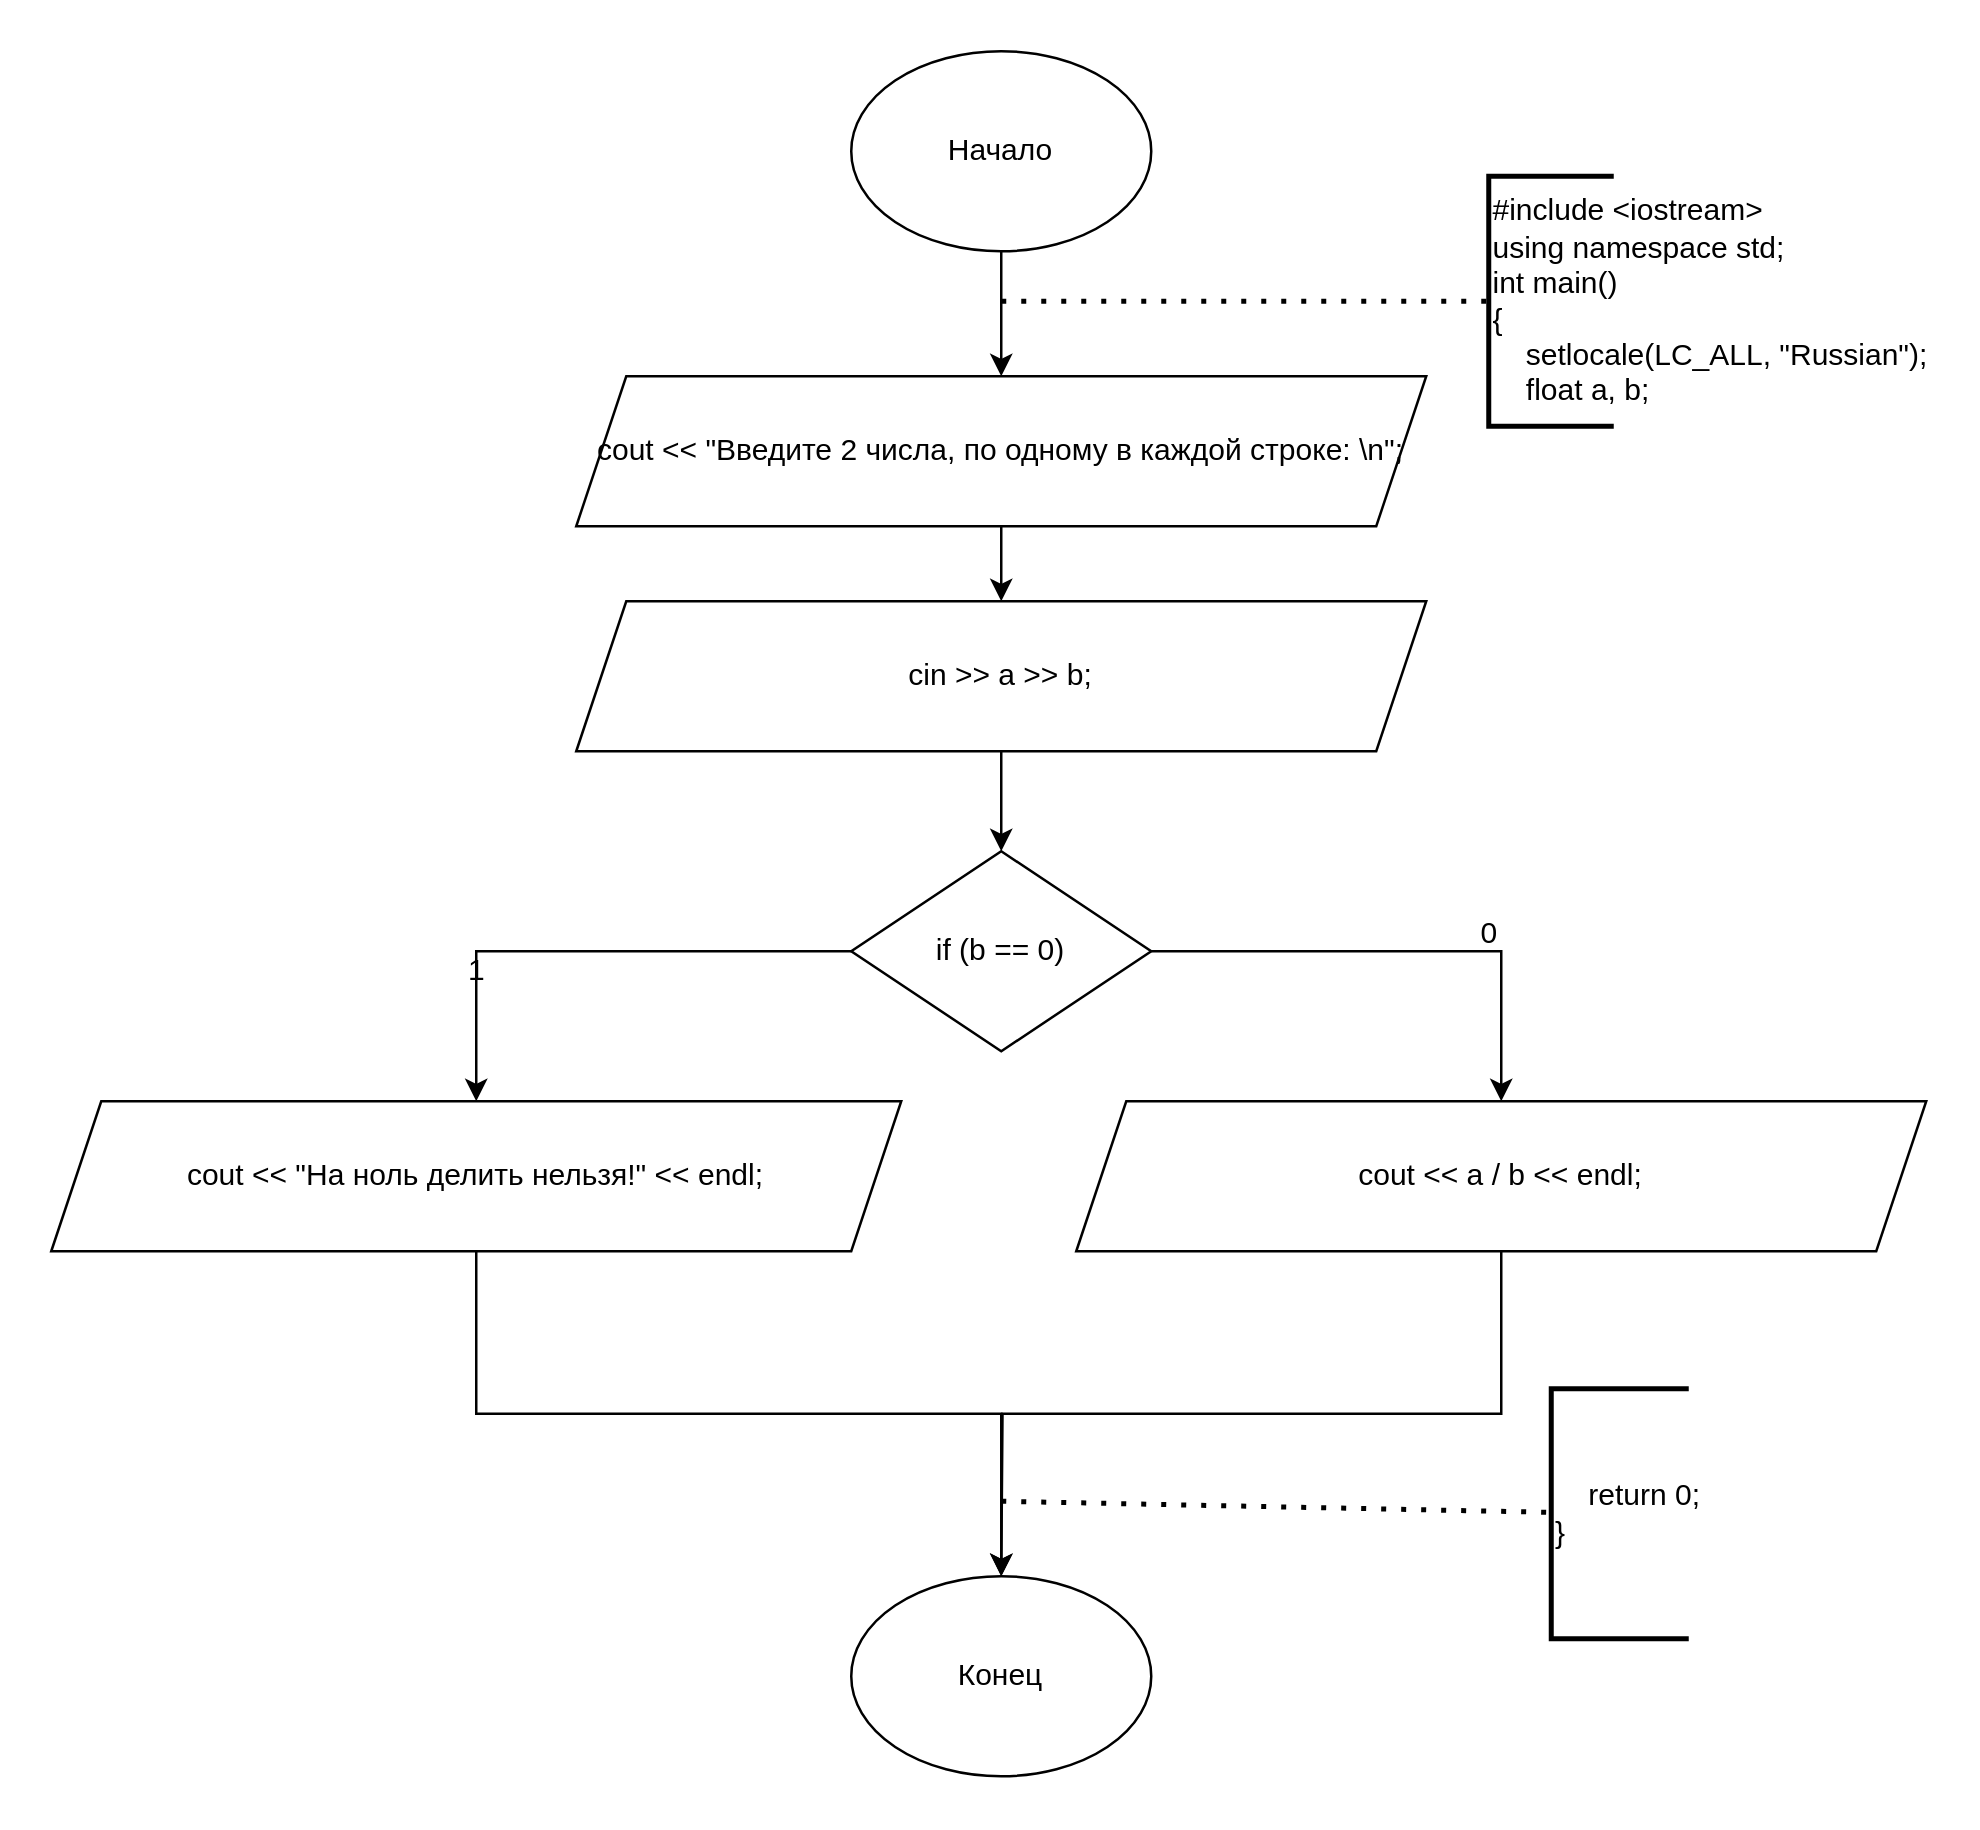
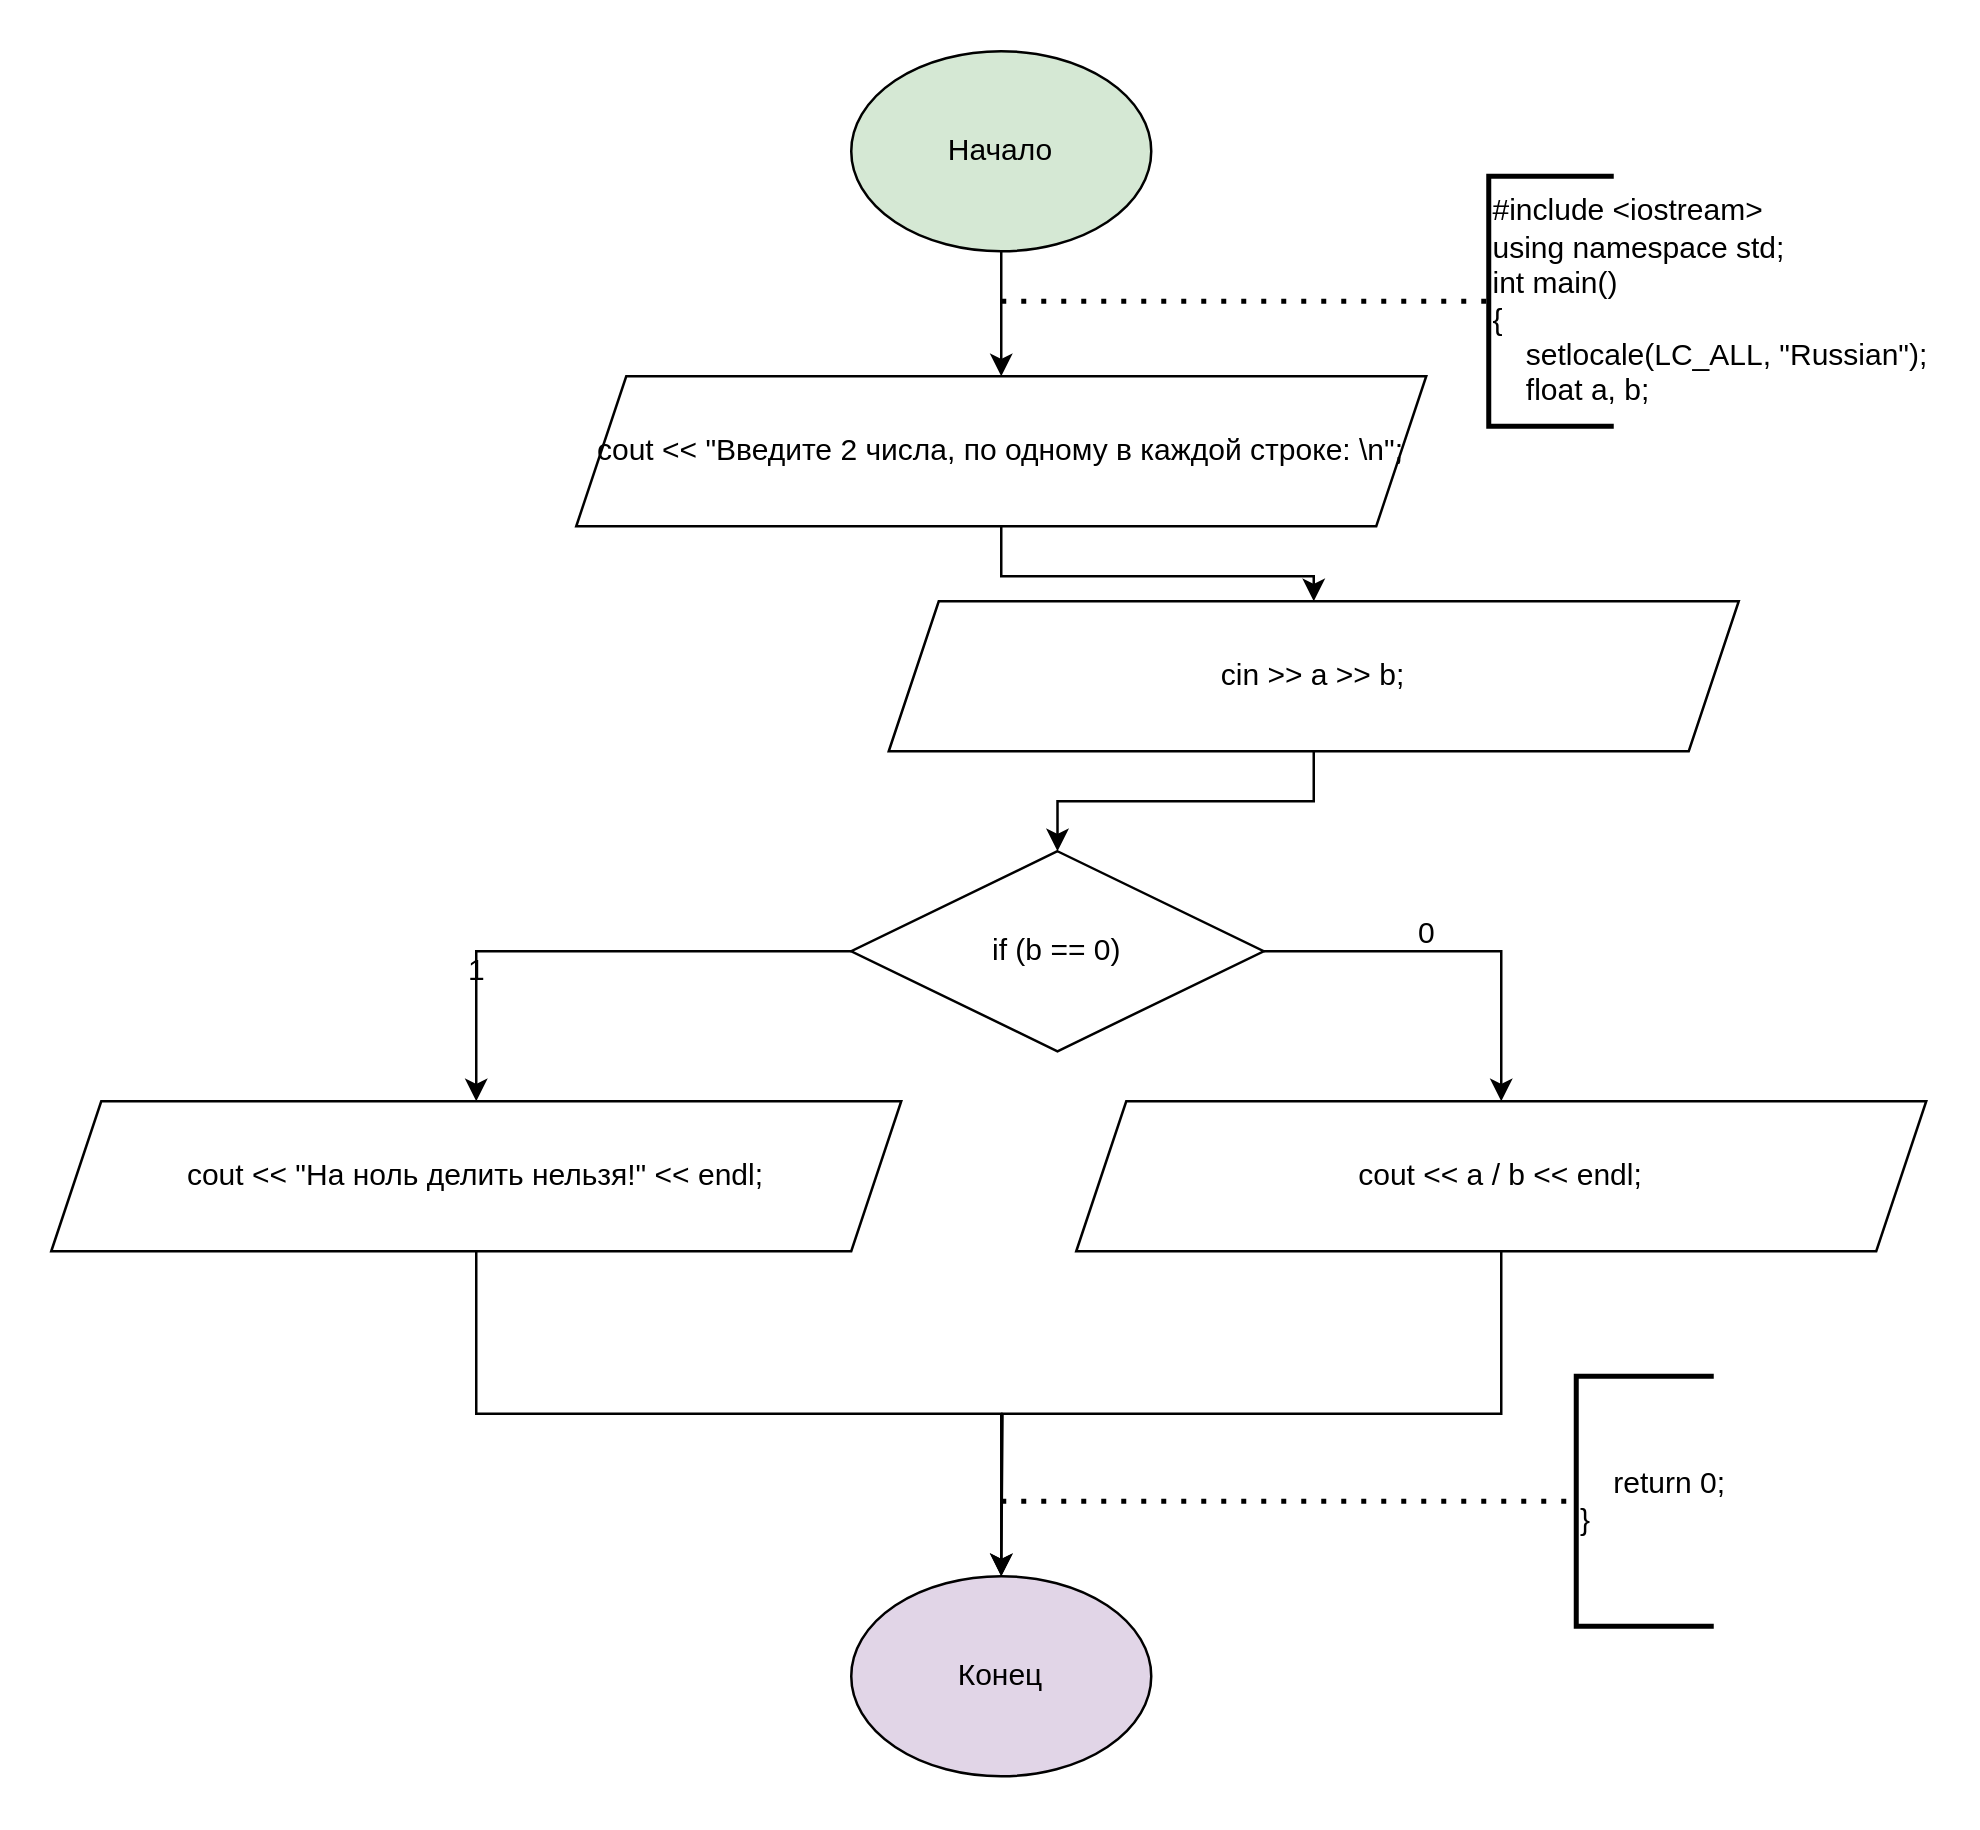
node "Начало": fillcolor #ffffff -> #d5e8d4
node "cin >> a >> b;": moved (1001, 676) -> (1314, 676)
node "0": moved (1489, 934) -> (1426, 934)
node "if (b == 0)": size 300x200 -> 413x200
node "return 0; }": moved (1620, 1514) -> (1645, 1501)
node "Конец": fillcolor #ffffff -> #e1d5e7
